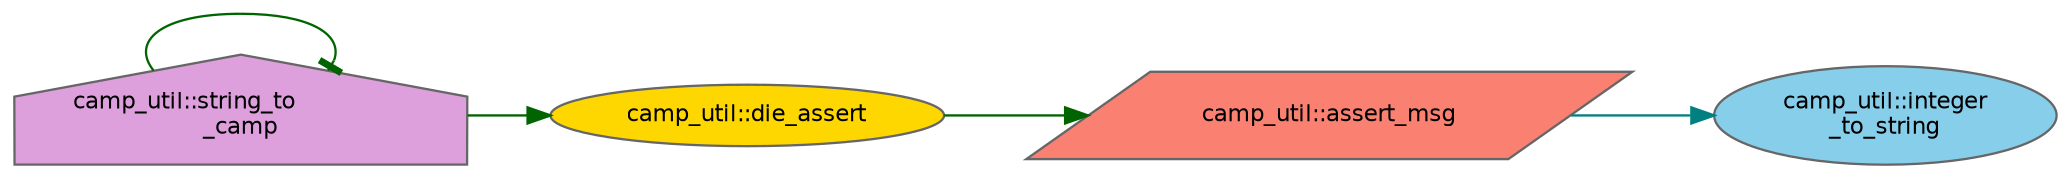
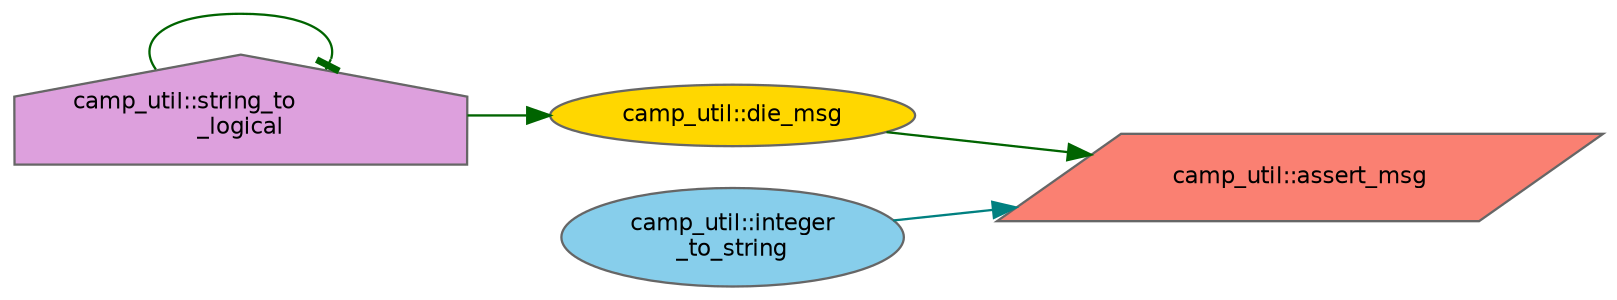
node "camp_util::string_to _camp": label "camp_util::string_to _camp" -> "camp_util::string_to _logical"
node "camp_util::die_assert": label "camp_util::die_assert" -> "camp_util::die_msg"
edge "camp_util::assert_msg" -> "camp_util::integer _to_string": reversed
